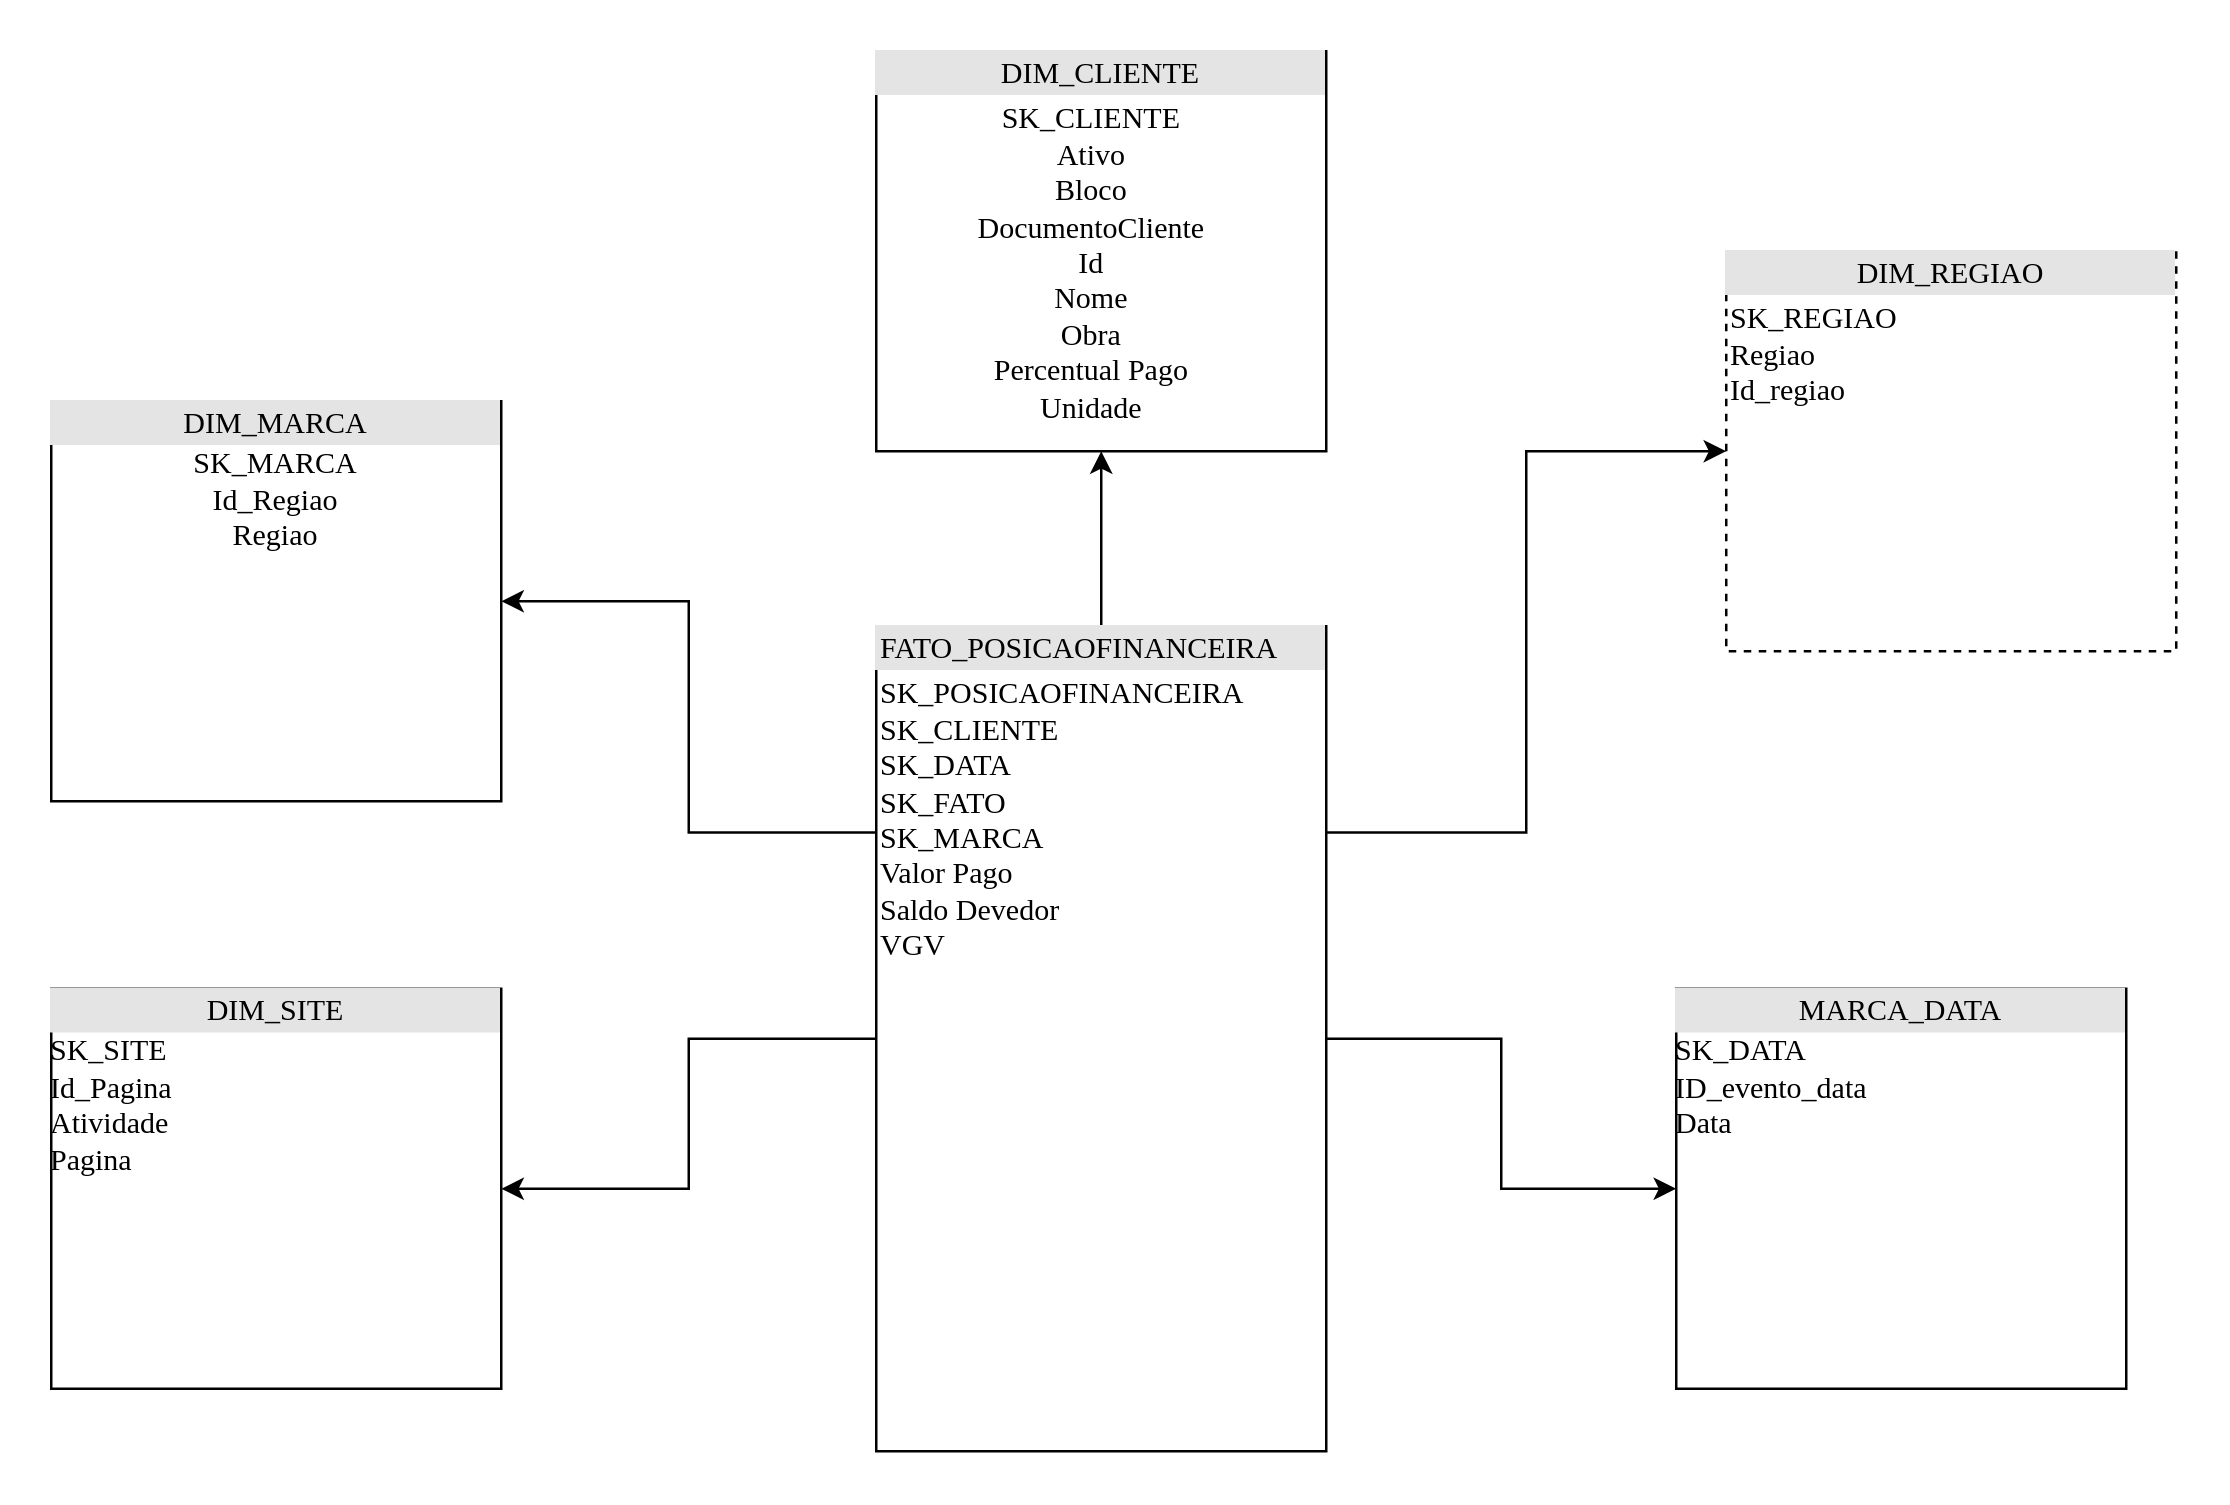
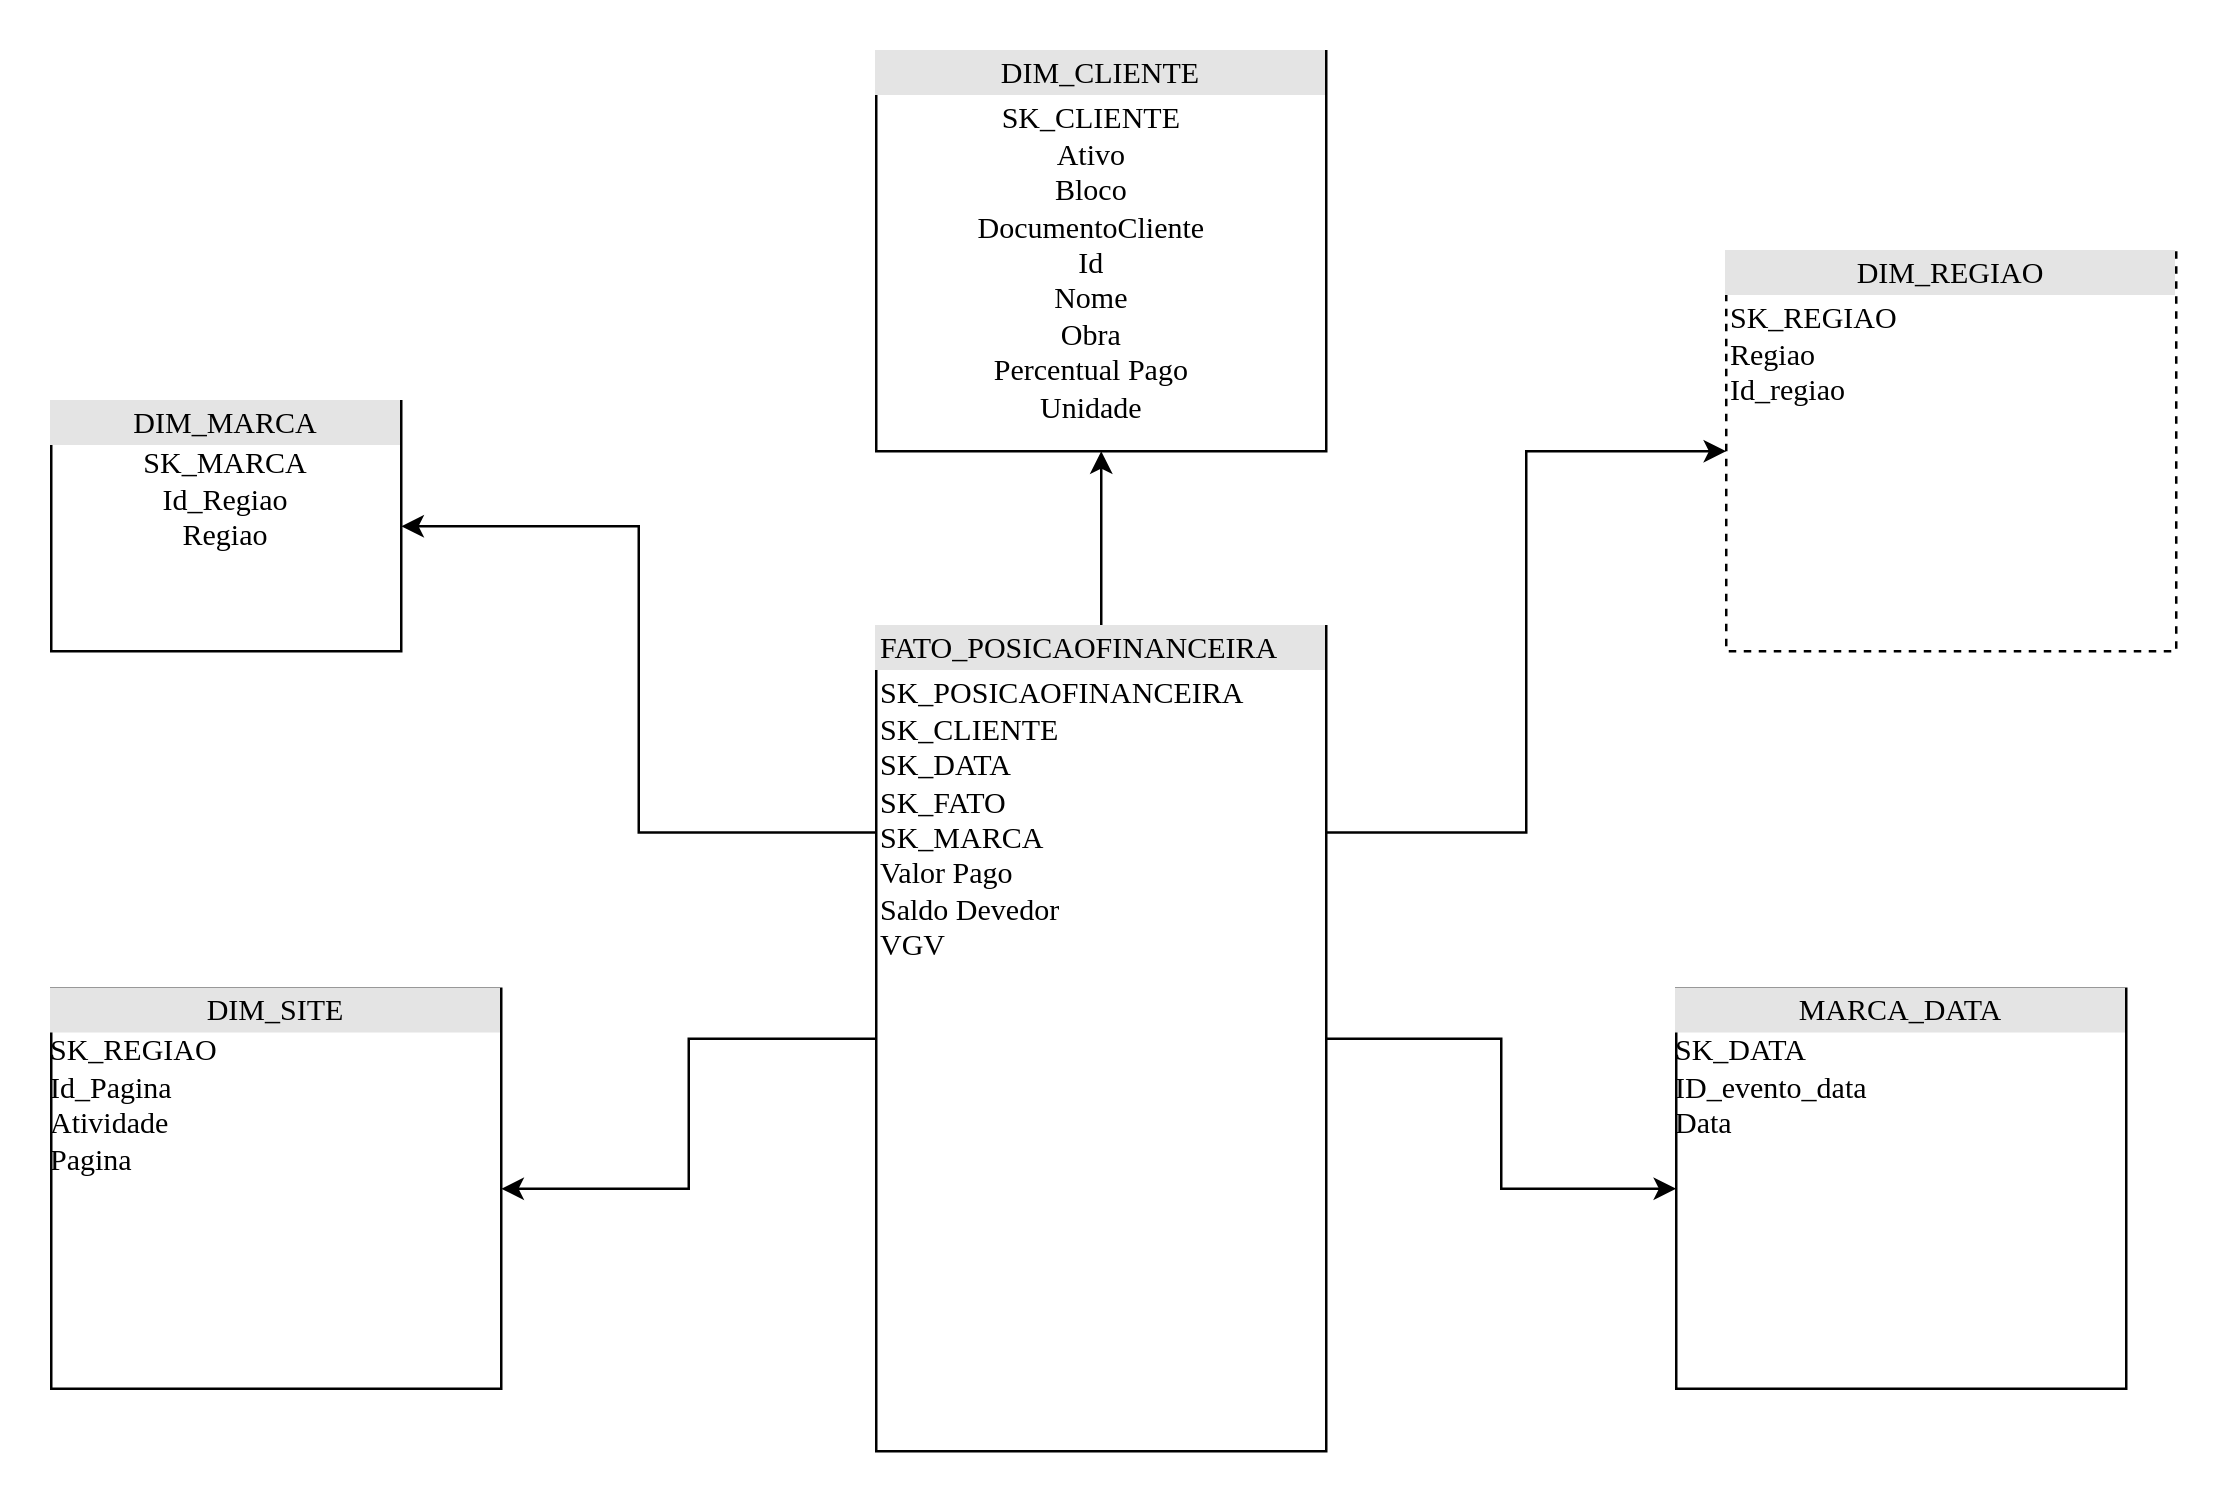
node "DIM_MARCA SK_MARCA Id_Regiao Regiao": size 450x400 -> 350x250
node "DIM_SITE SK_SITE Id_Pagina Atividade Pagina": label "DIM_SITE SK_SITE Id_Pagina Atividade Pagina" -> "DIM_SITE SK_REGIAO Id_Pagina Atividade Pagina"
